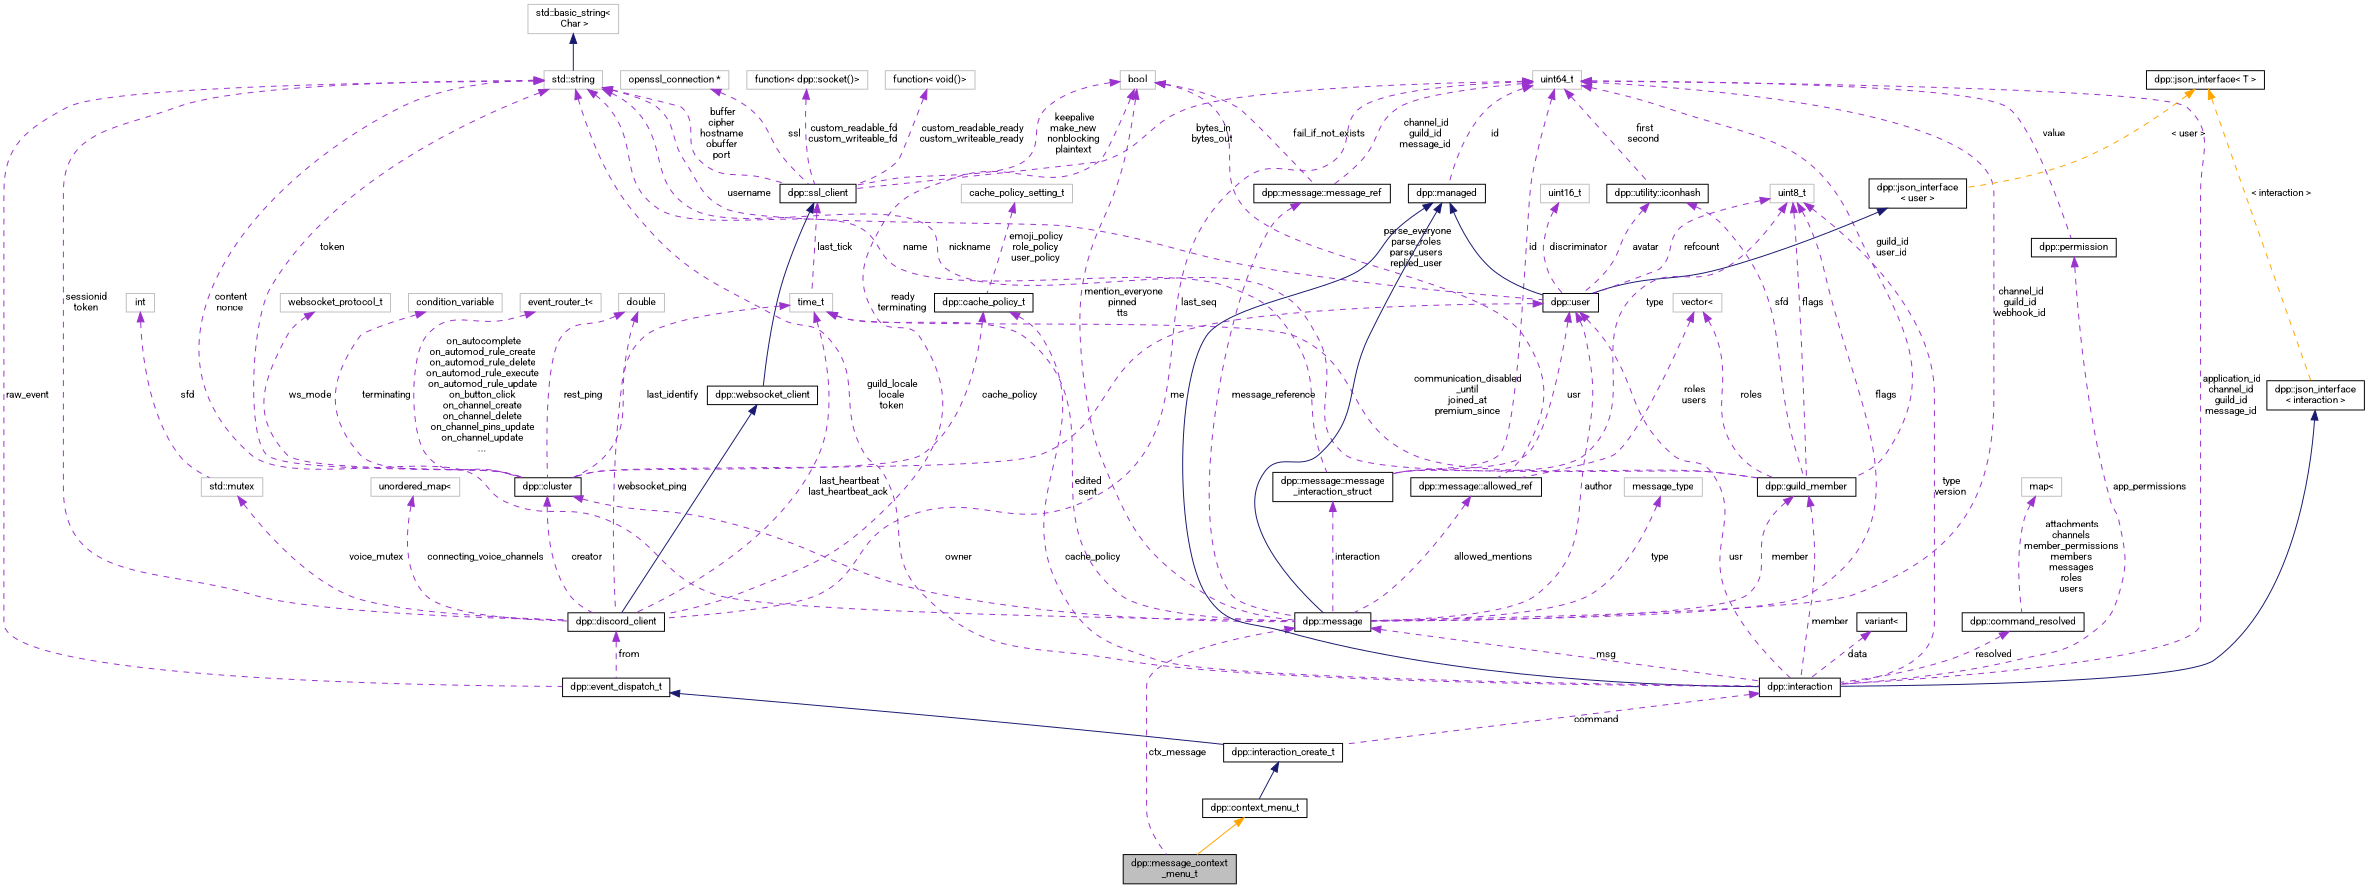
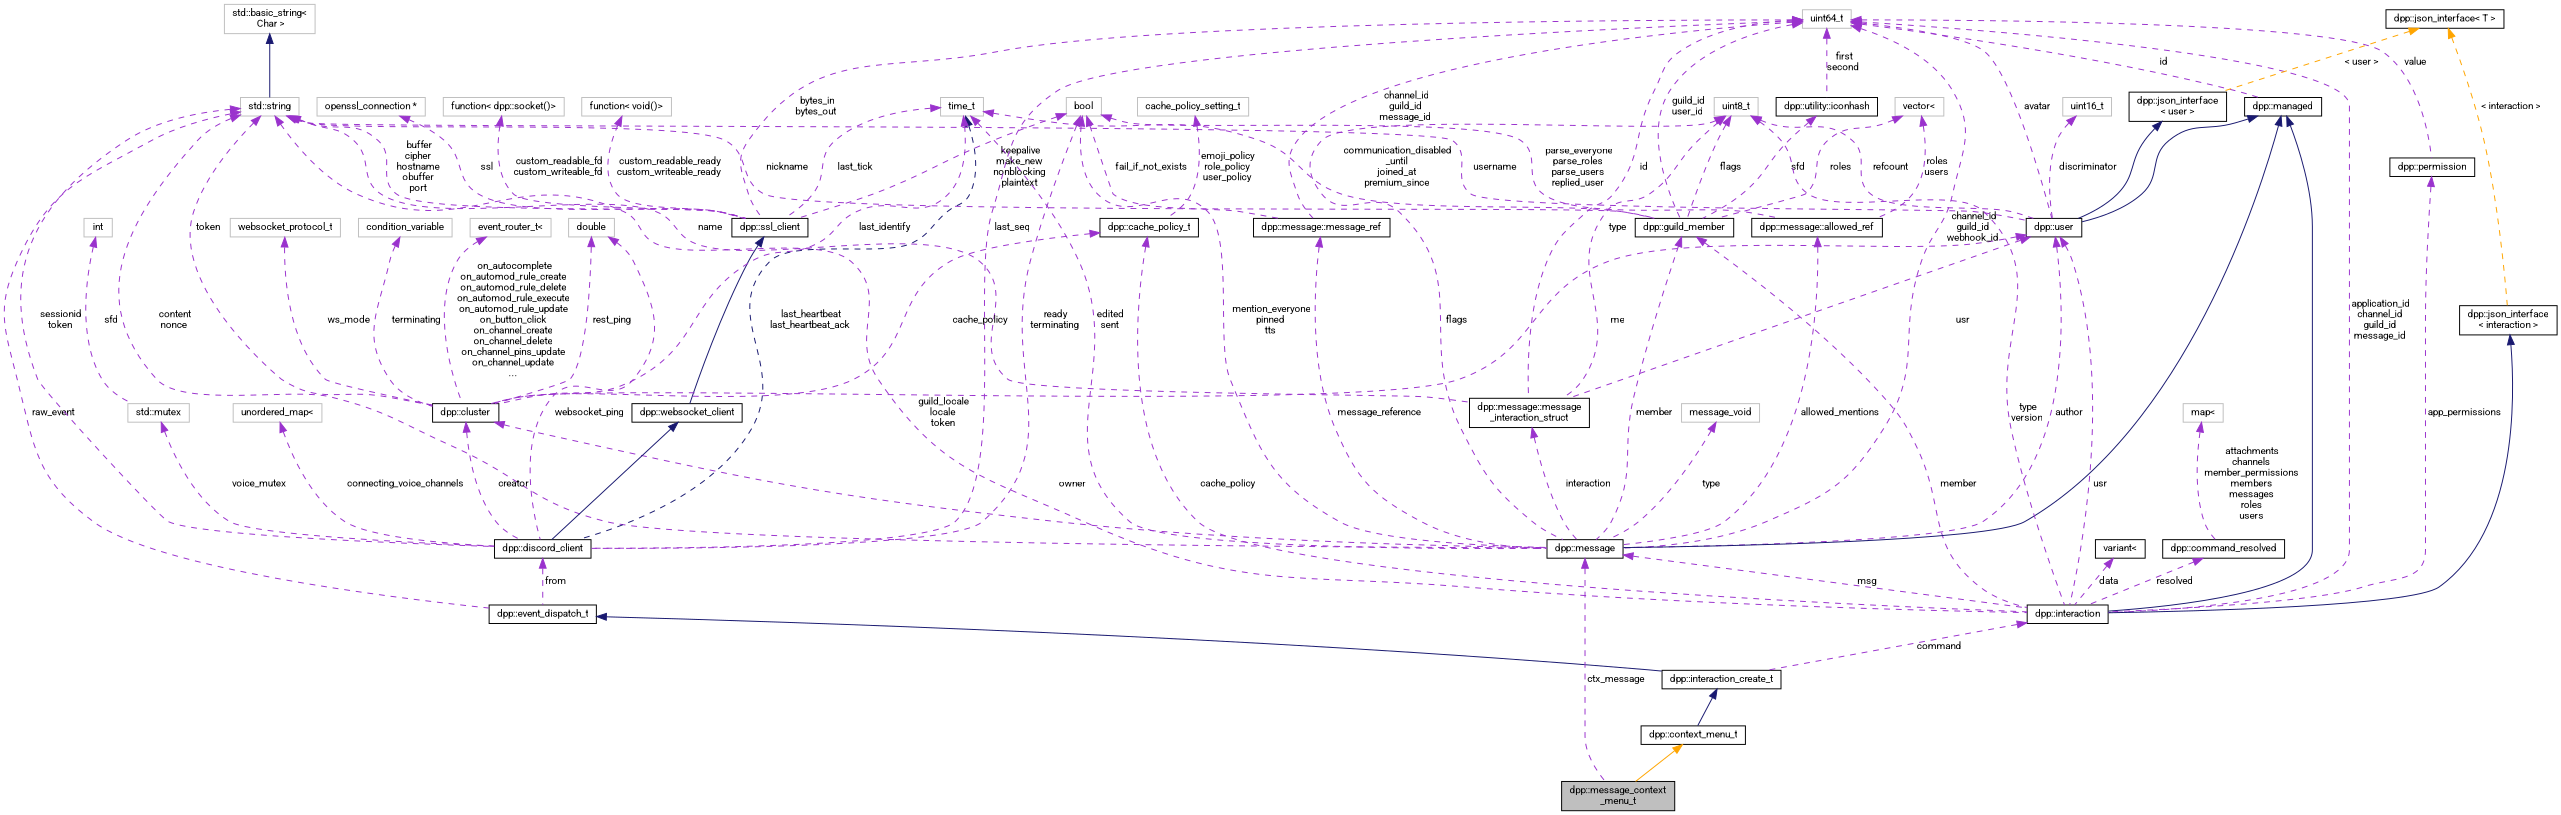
edge "time_t" -> "dpp::ssl_client": reversed
edge "dpp::user" -> "dpp::utility::iconhash": now "dpp::user" -> "uint64_t"
node "message_type": label "message_type" -> "message_void"
edge "dpp::discord_client" -> "time_t": color darkorchid3 -> midnightblue
